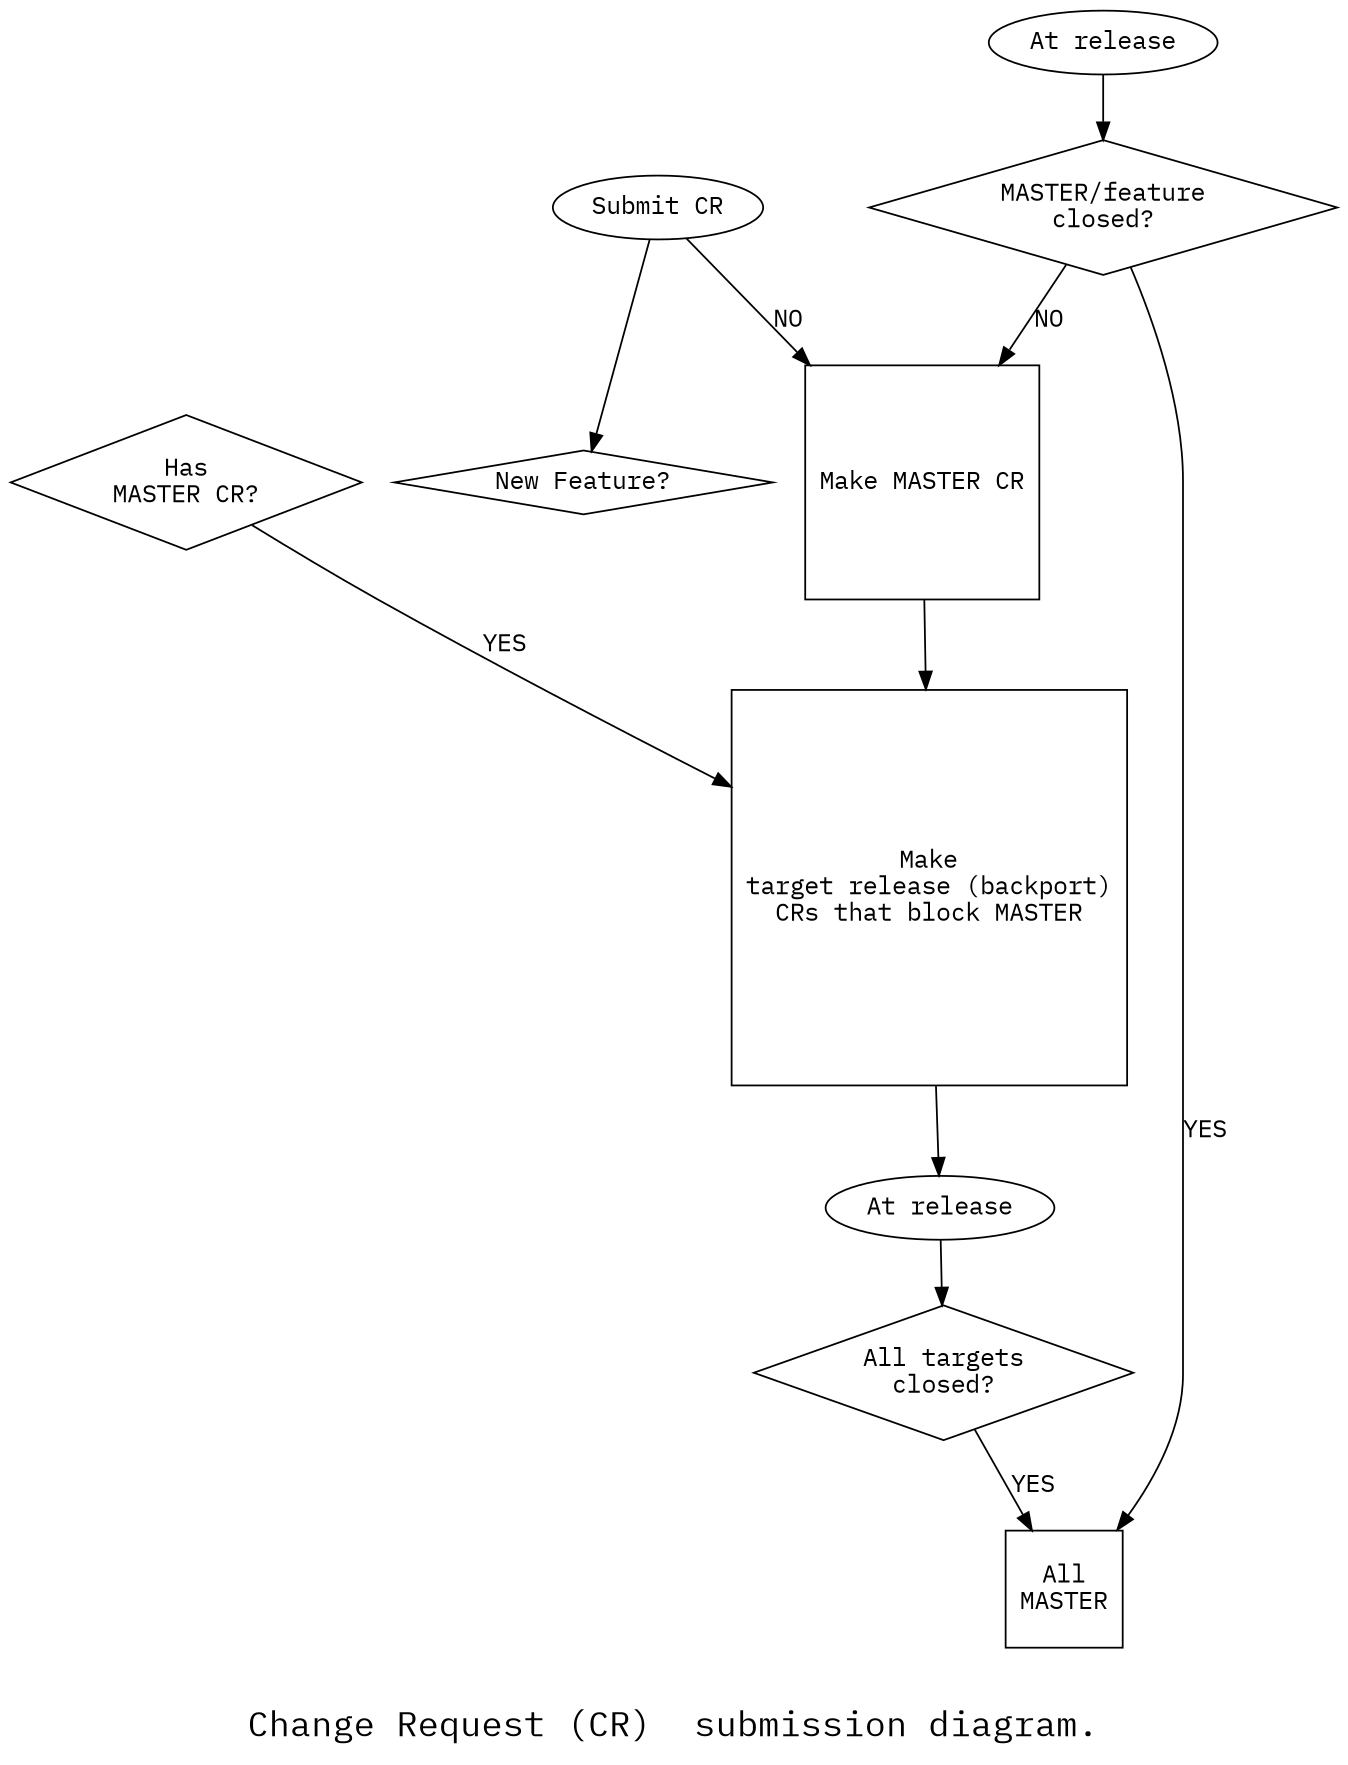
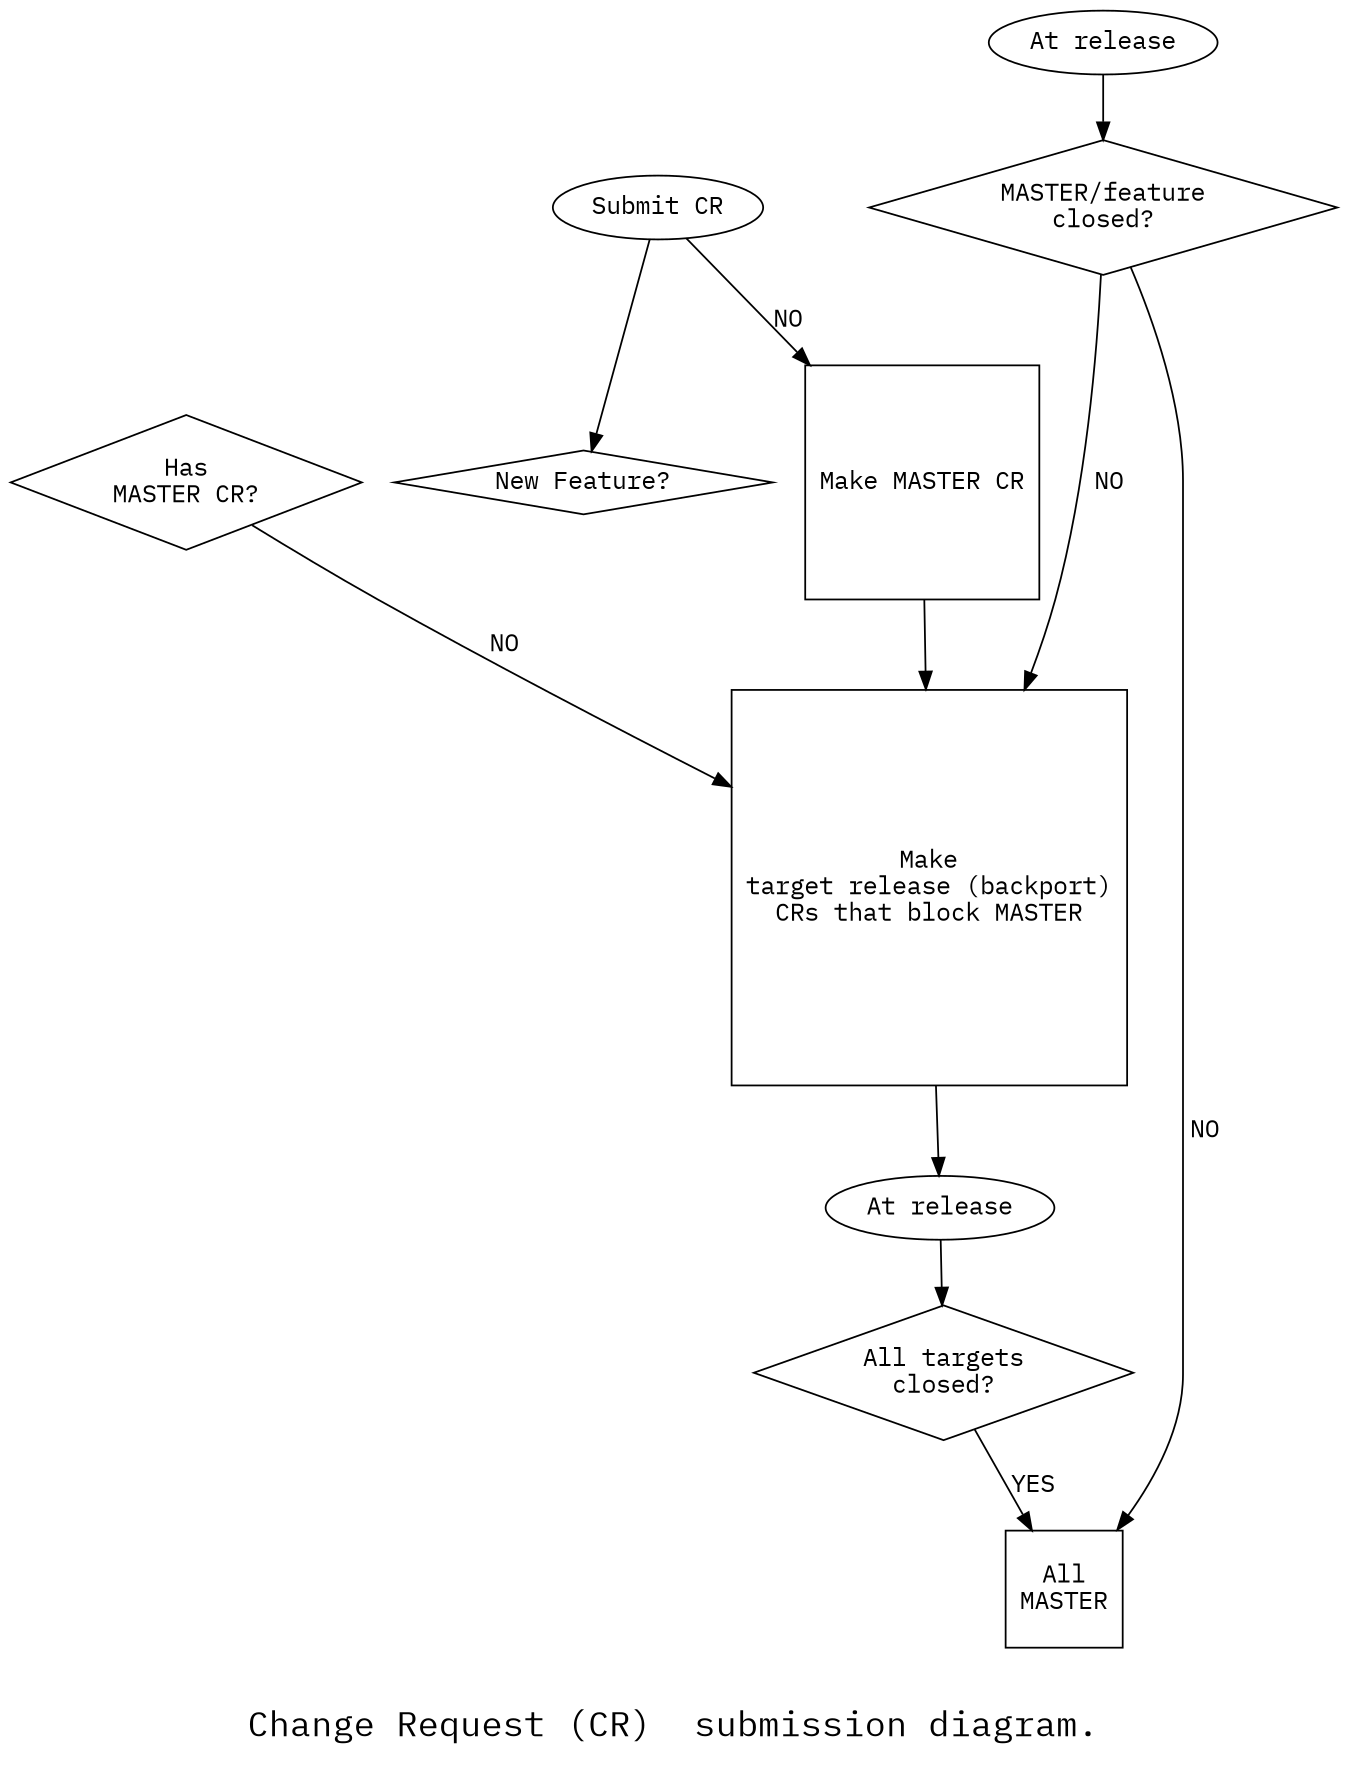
edge "MASTER/feature closed?" -> "Make MASTER CR": now "MASTER/feature closed?" -> "Make target release (backport) CRs that block MASTER"
edge "Has MASTER CR?" -> "Make target release (backport) CRs that block MASTER": label "YES" -> "NO"
edge "MASTER/feature closed?" -> "All MASTER": label "YES" -> "NO"
